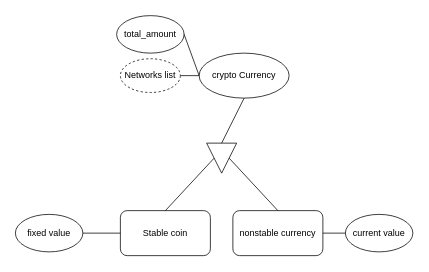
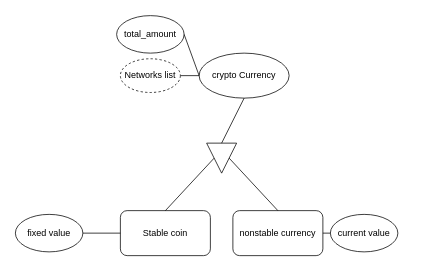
node "current value": moved (379, 233) -> (364, 233)
